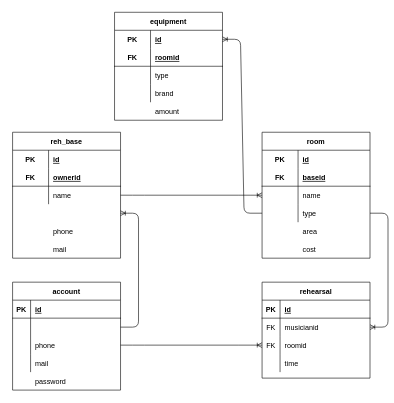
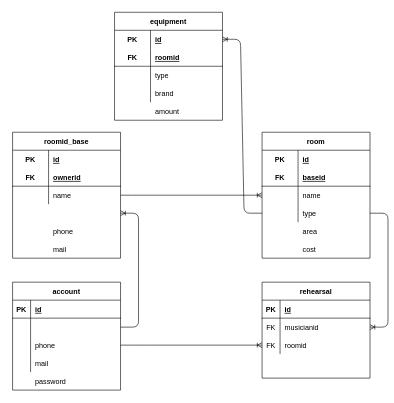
node "reh_base": label "reh_base" -> "roomid_base"
node "time": removed
